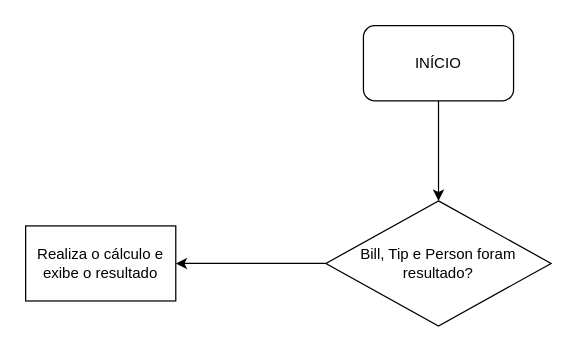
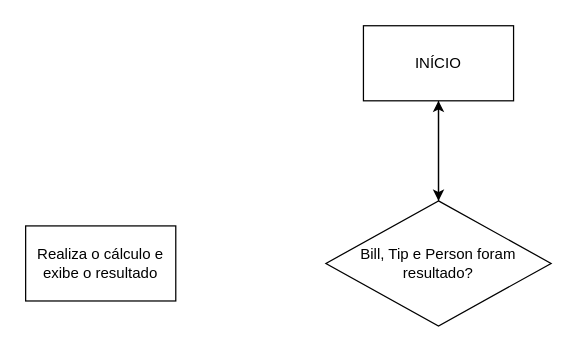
node "INÍCIO": shape rounded rectangle -> rectangle
edge "Bill, Tip e Person foram resultado?" -> "Realiza o cálculo e exibe o resultado": now "Bill, Tip e Person foram resultado?" -> "INÍCIO"
